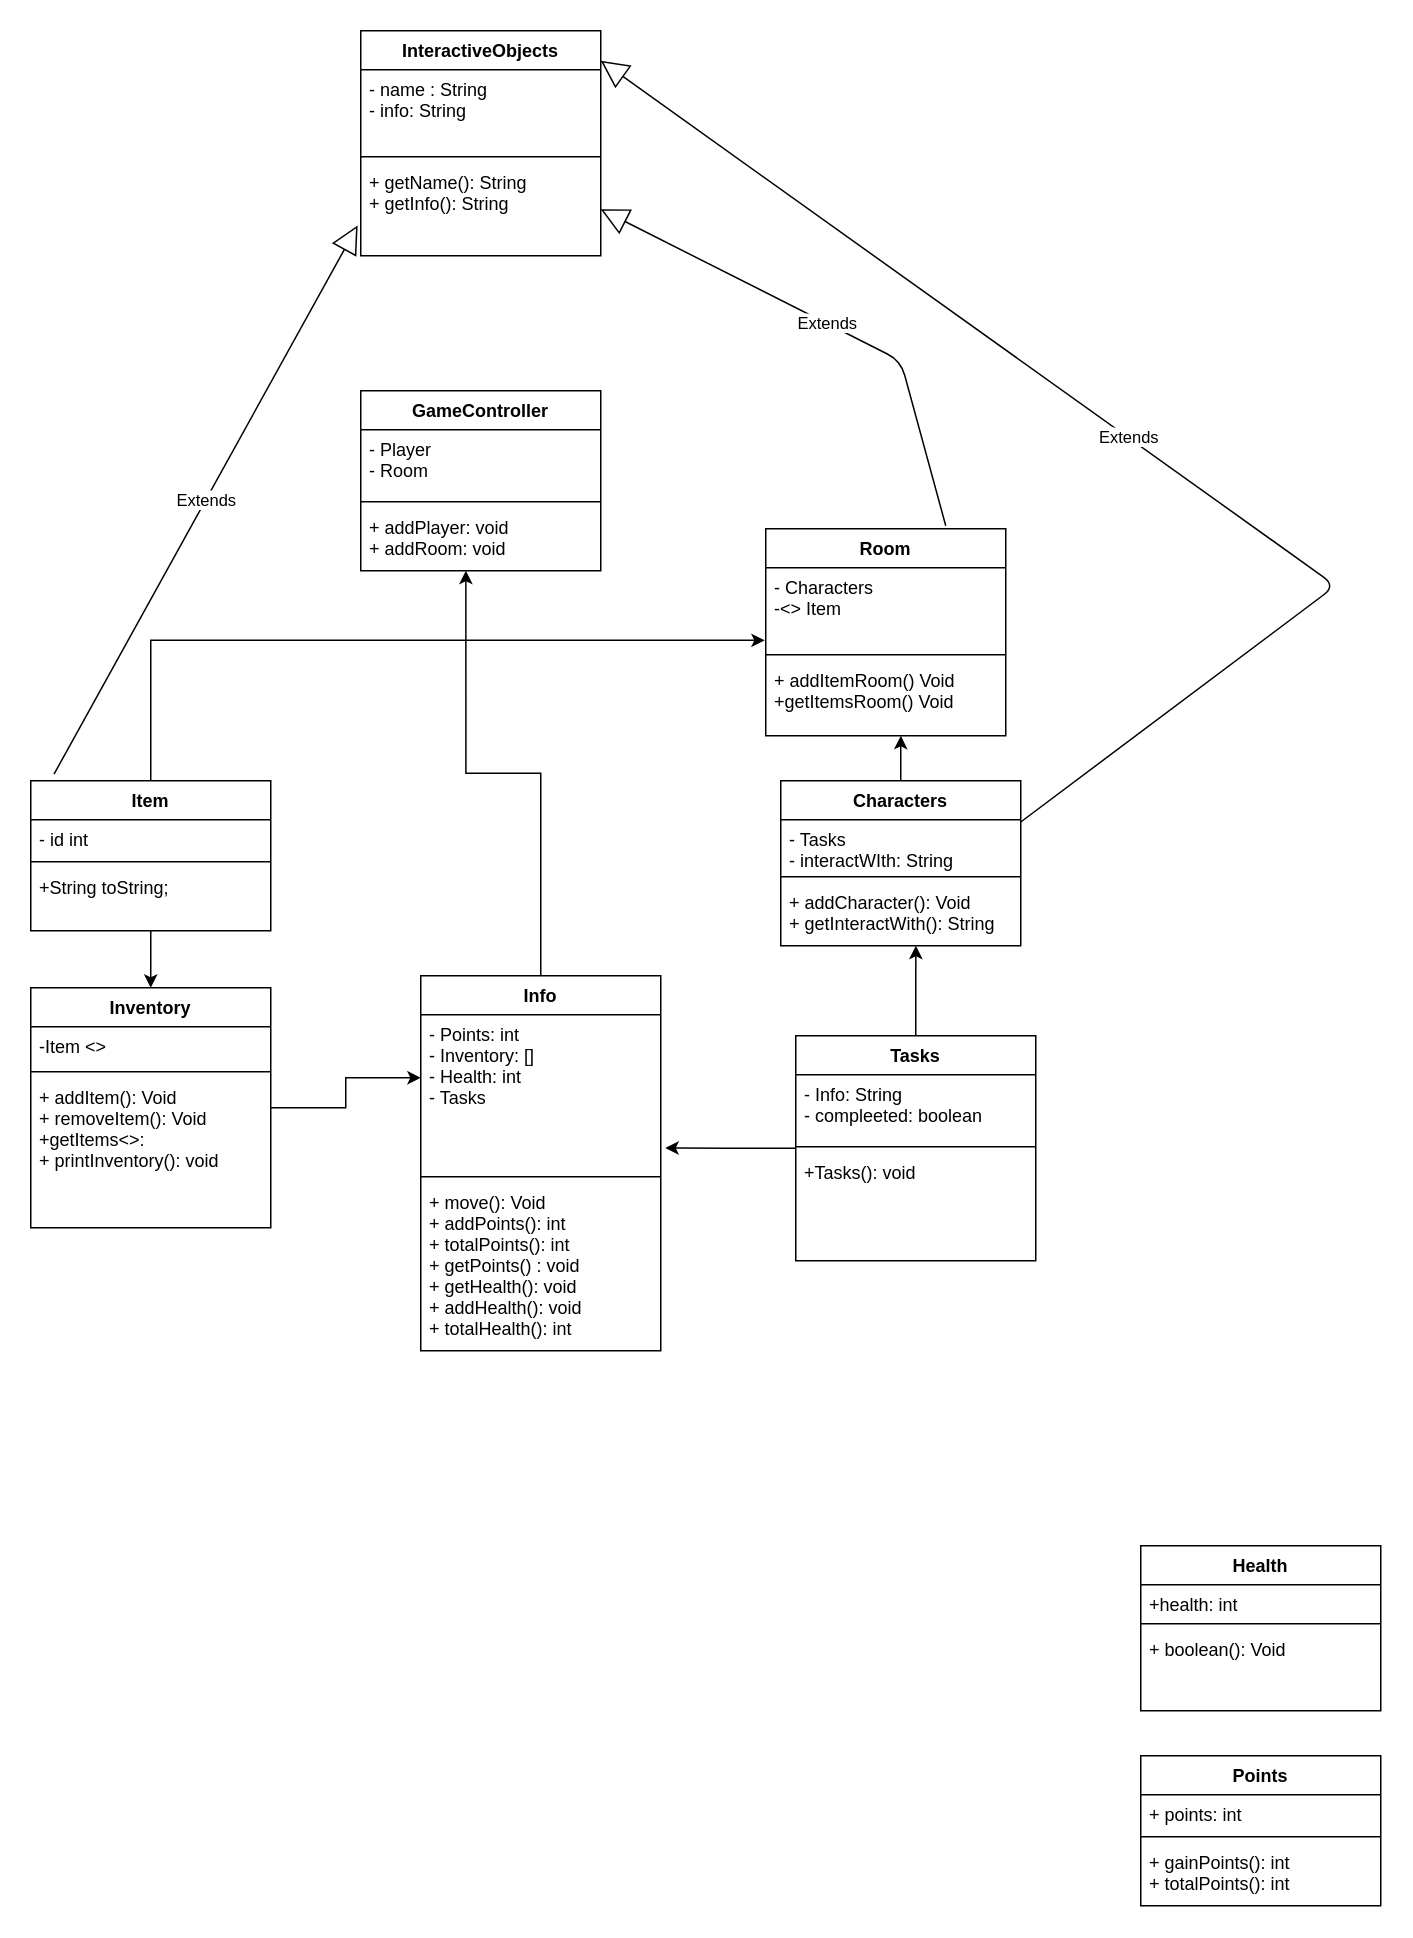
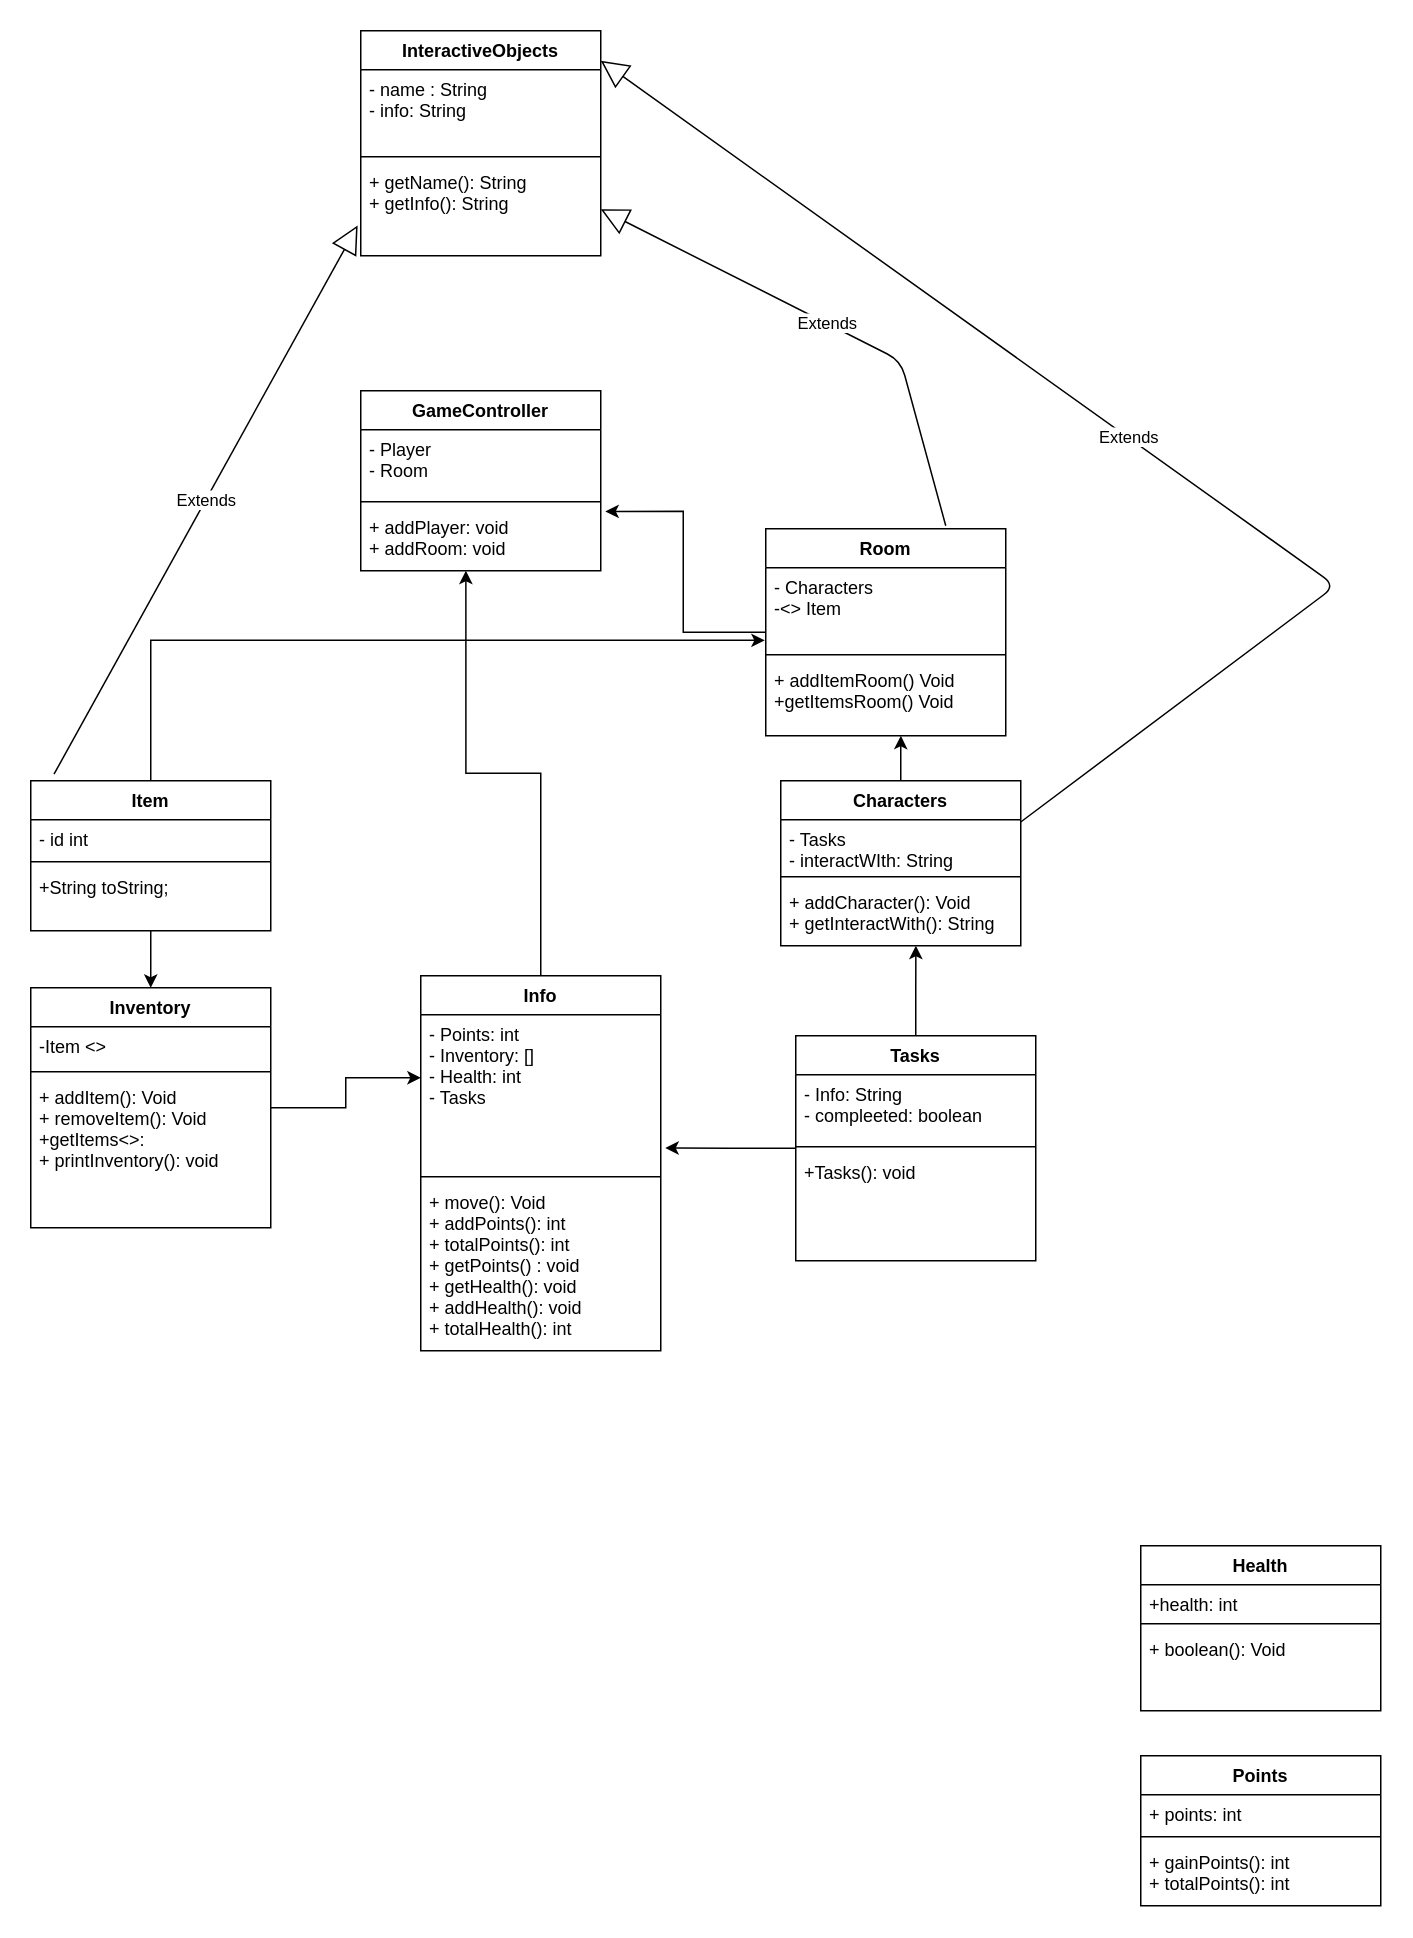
edge "Room" -> "+ addPlayer: void + addRoom: void": added
